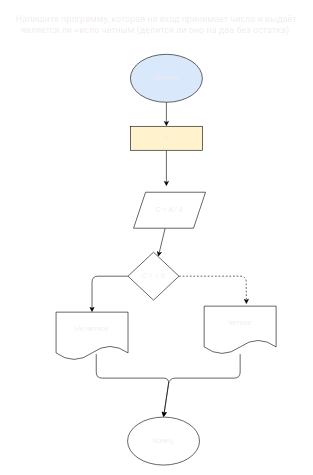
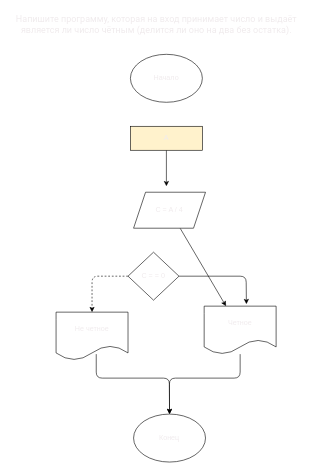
node "Начало": fillcolor #dae8fc -> #ffffff
edge "Начало" -> "A": removed
edge "C = A / 4" -> "C = = 0": now "C = A / 4" -> "Четное"
edge "C = = 0" -> "Четное": style dashed -> solid
edge "C = = 0" -> "Не четное": style solid -> dashed
node "Конец": moved (164, 441) -> (170, 438)
